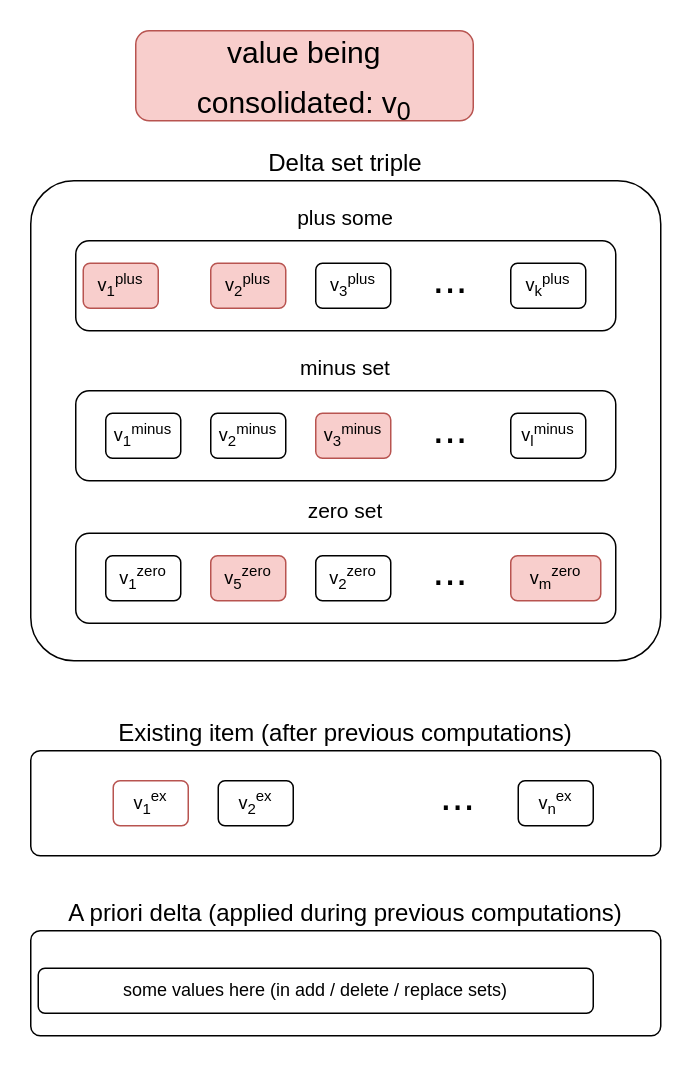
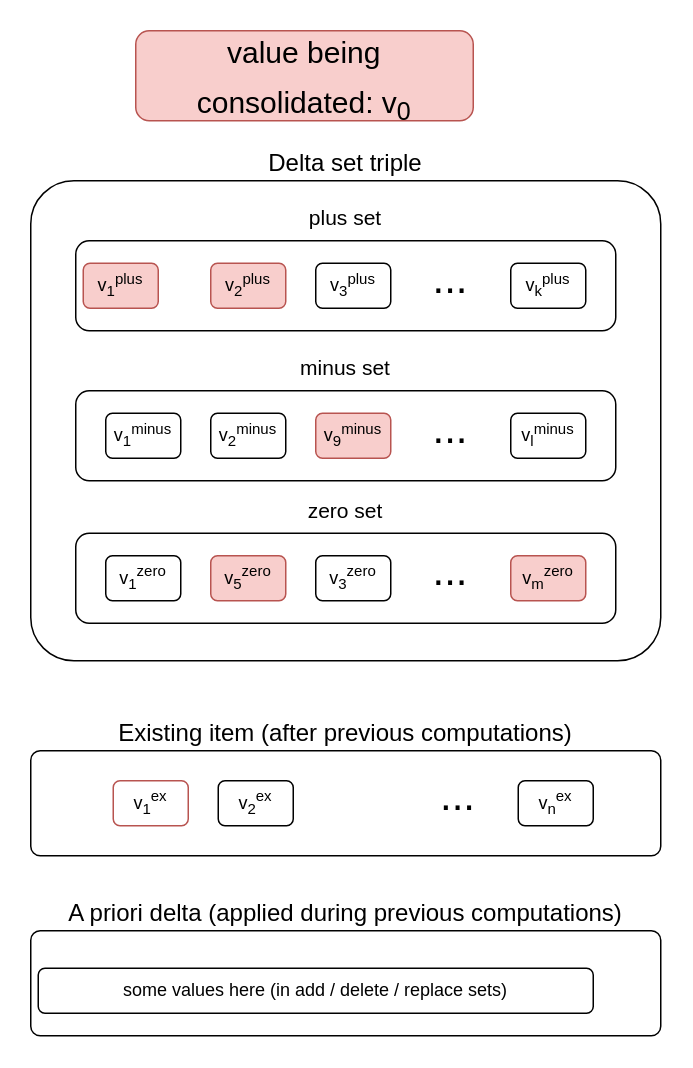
node "plus some": label "plus some" -> "plus set"
node "v3minus": label "v3minus" -> "v9minus"
node "v2zero": label "v2zero" -> "v3zero"
node "vmzero": size 90x45 -> 75x45
